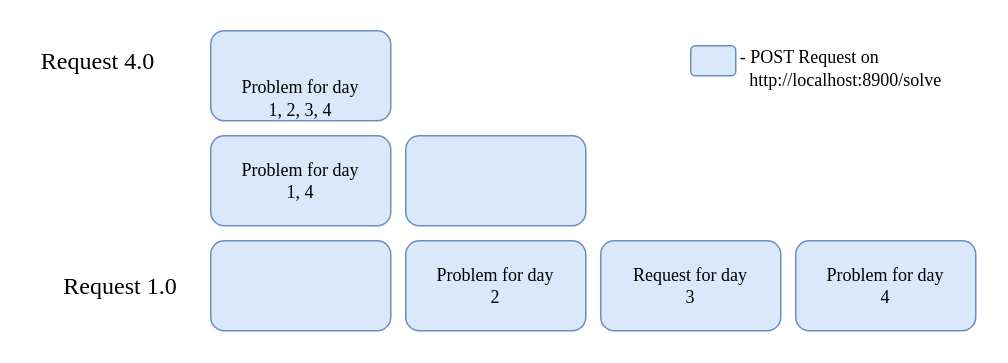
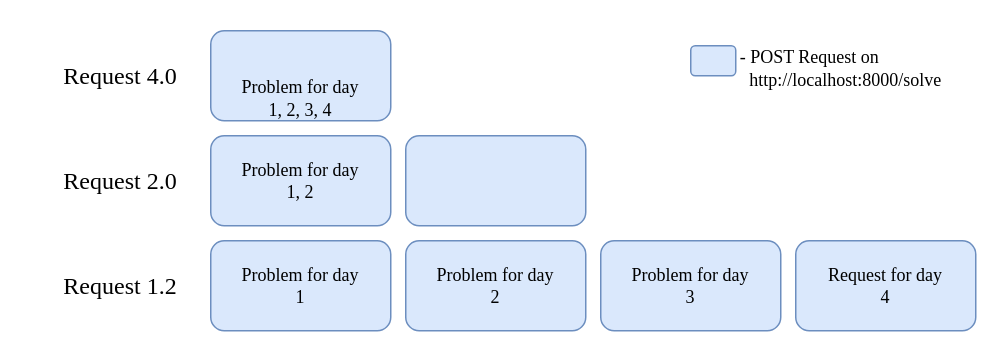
node "Request 4.0": moved (98, 61) -> (121, 76)
node "- POST Request on http://localhost:8900/solve": label "- POST Request on http://localhost:8900/solve" -> "- POST Request on http://localhost:8000/solve"
node "Request 2.0": added
node "Problem for day 1, 4": label "Problem for day 1, 4" -> "Problem for day 1, 2"
node "Request 1.0": label "Request 1.0" -> "Request 1.2"
node "Problem for day 1": added
node "Request for day 3": label "Request for day 3" -> "Problem for day 3"
node "Problem for day 4": label "Problem for day 4" -> "Request for day 4"
